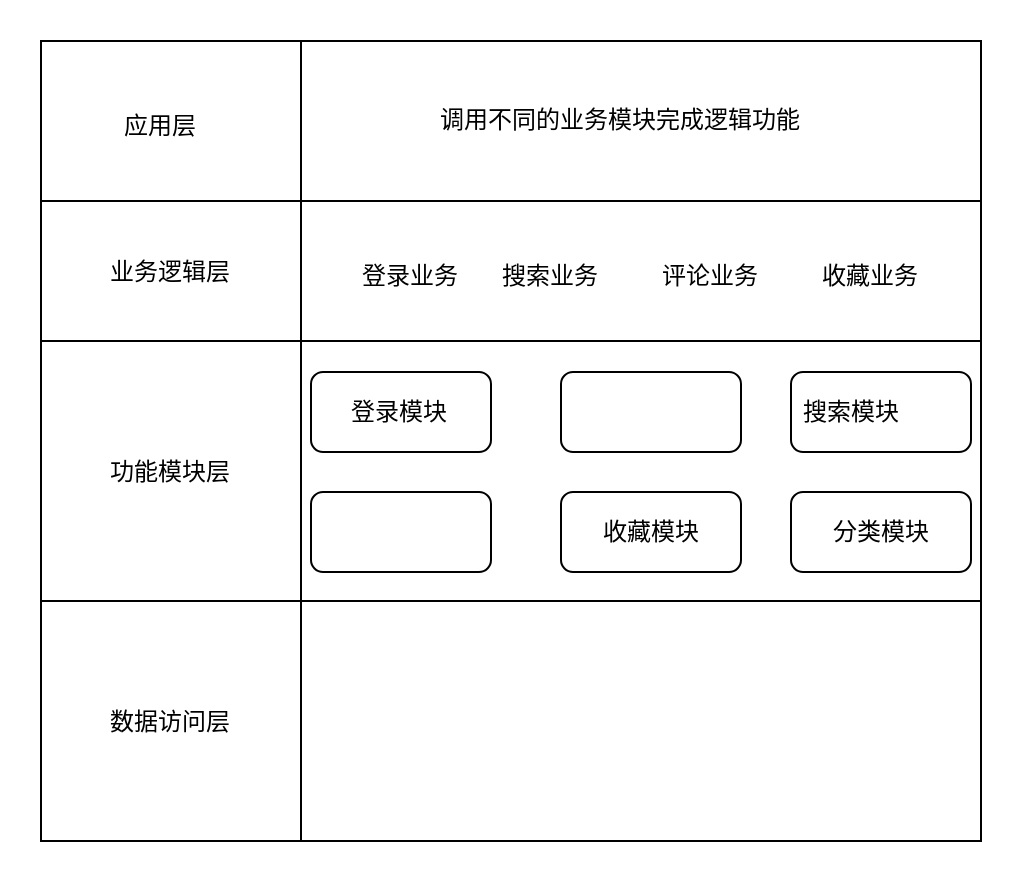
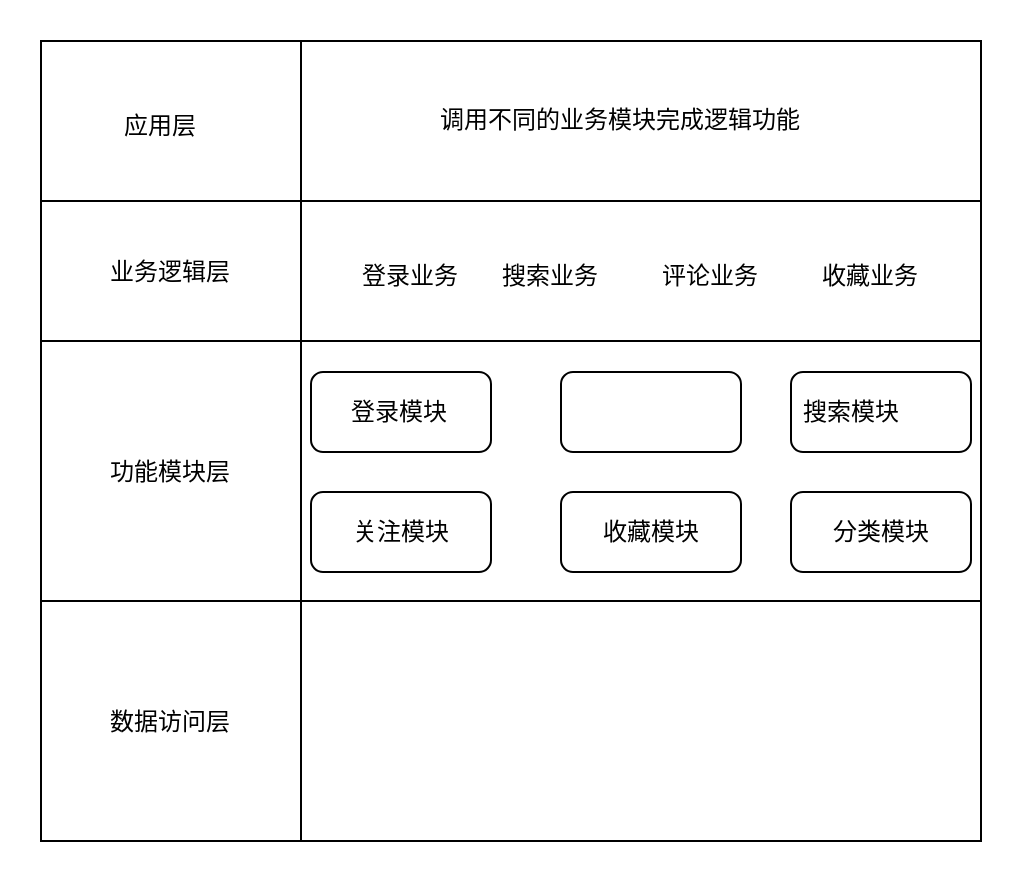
node "关注模块": added
